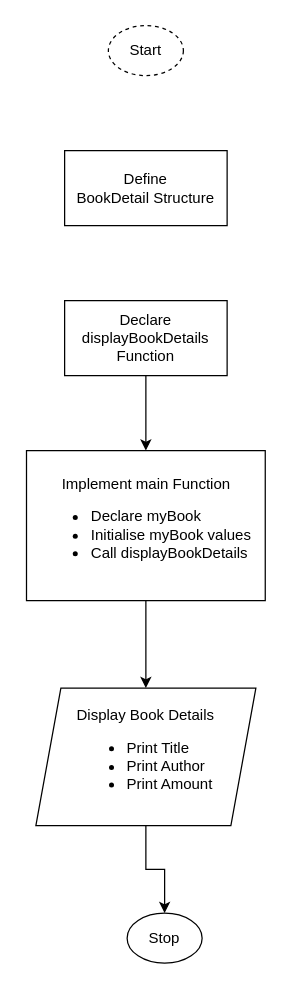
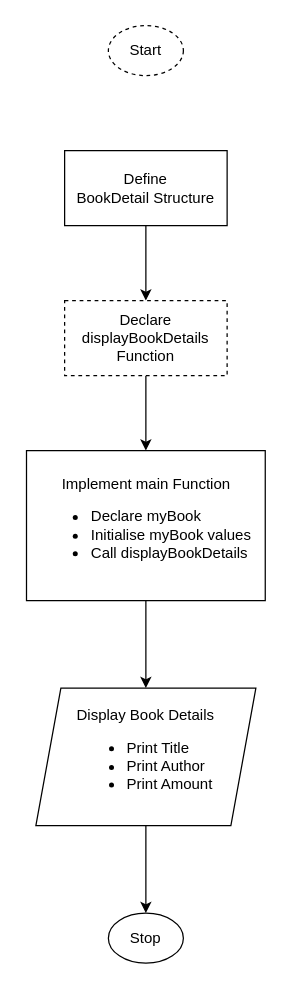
edge "Define BookDetail Structure" -> "Declare displayBookDetails Function": added
node "Declare displayBookDetails Function": style solid -> dashed
node "Stop": moved (164, 938) -> (146, 938)
